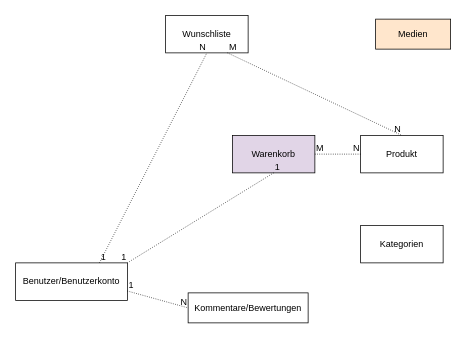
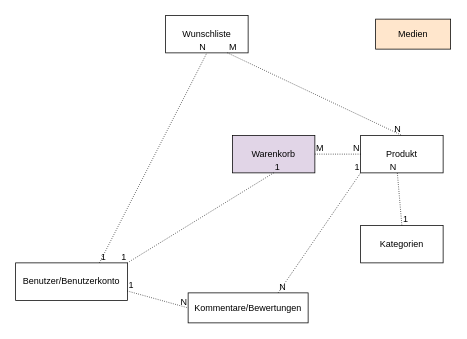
edge "Produkt" -- "Kategorien": added, labels "N", "1"
edge "Produkt" -- "Kommentare/Bewertungen": added, labels "1", "N"
